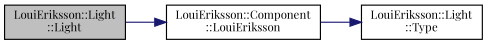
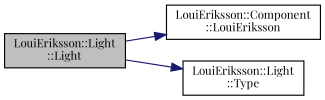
edge "LouiEriksson::Component ::LouiEriksson" -> "LouiEriksson::Light ::Type": now "LouiEriksson::Light ::Light" -> "LouiEriksson::Light ::Type"
